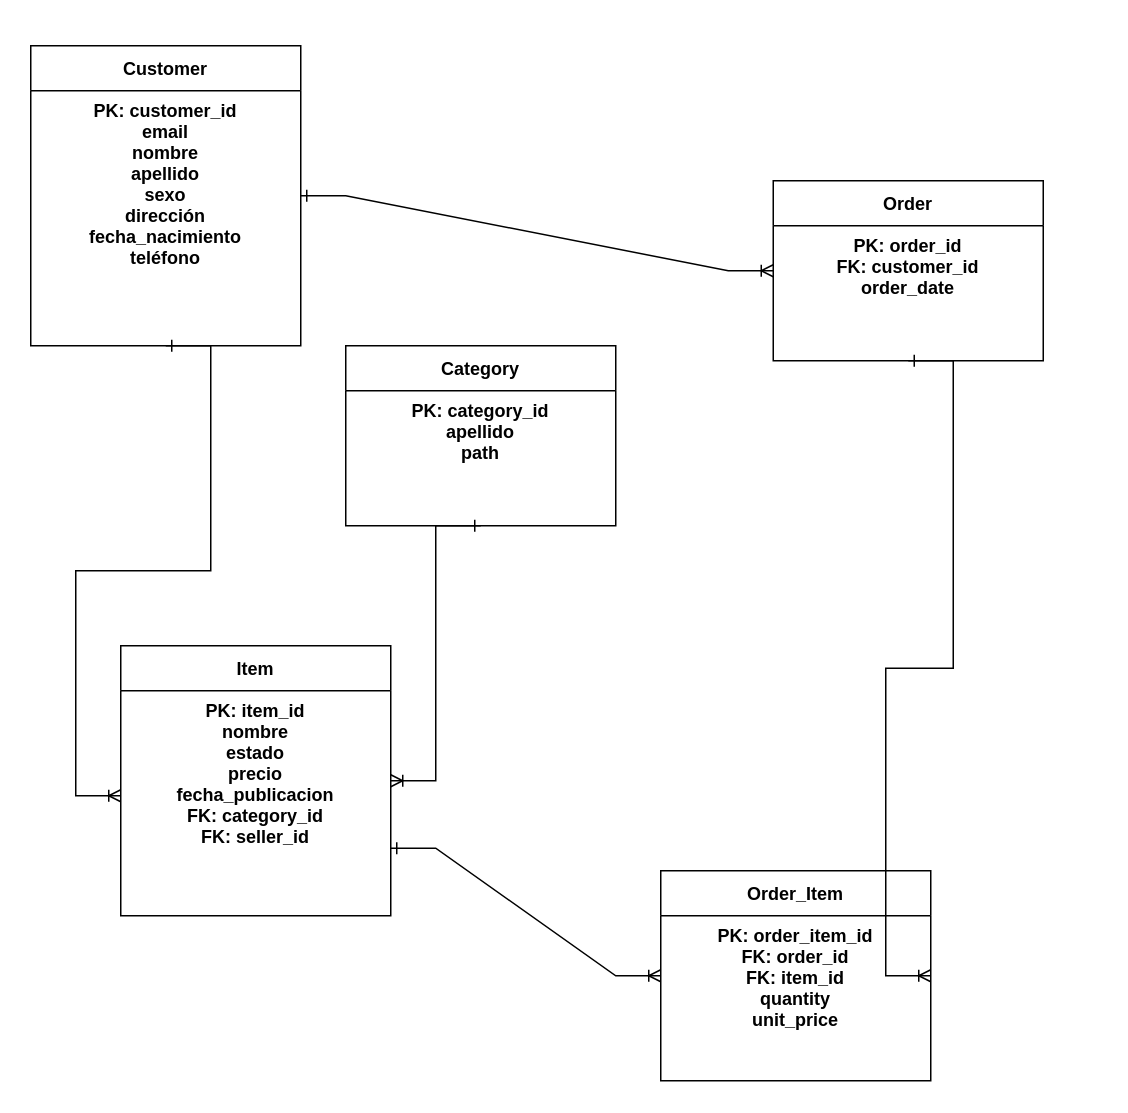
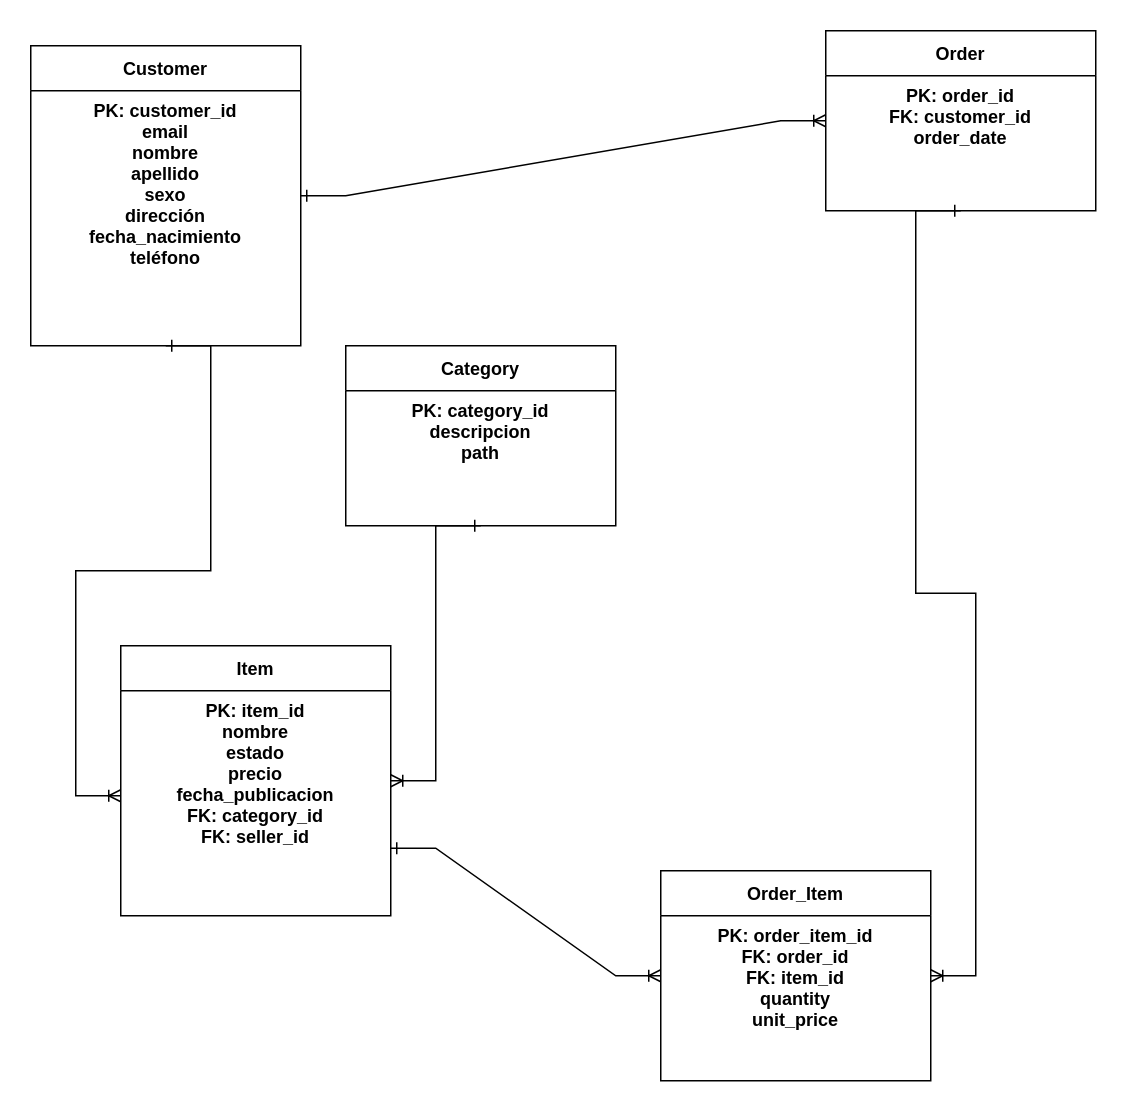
node "Order PK: order_id FK: customer_id order_date": moved (908, 271) -> (961, 121)
node "Category PK: category_id apellido path": label "Category PK: category_id apellido path" -> "Category PK: category_id descripcion path"
